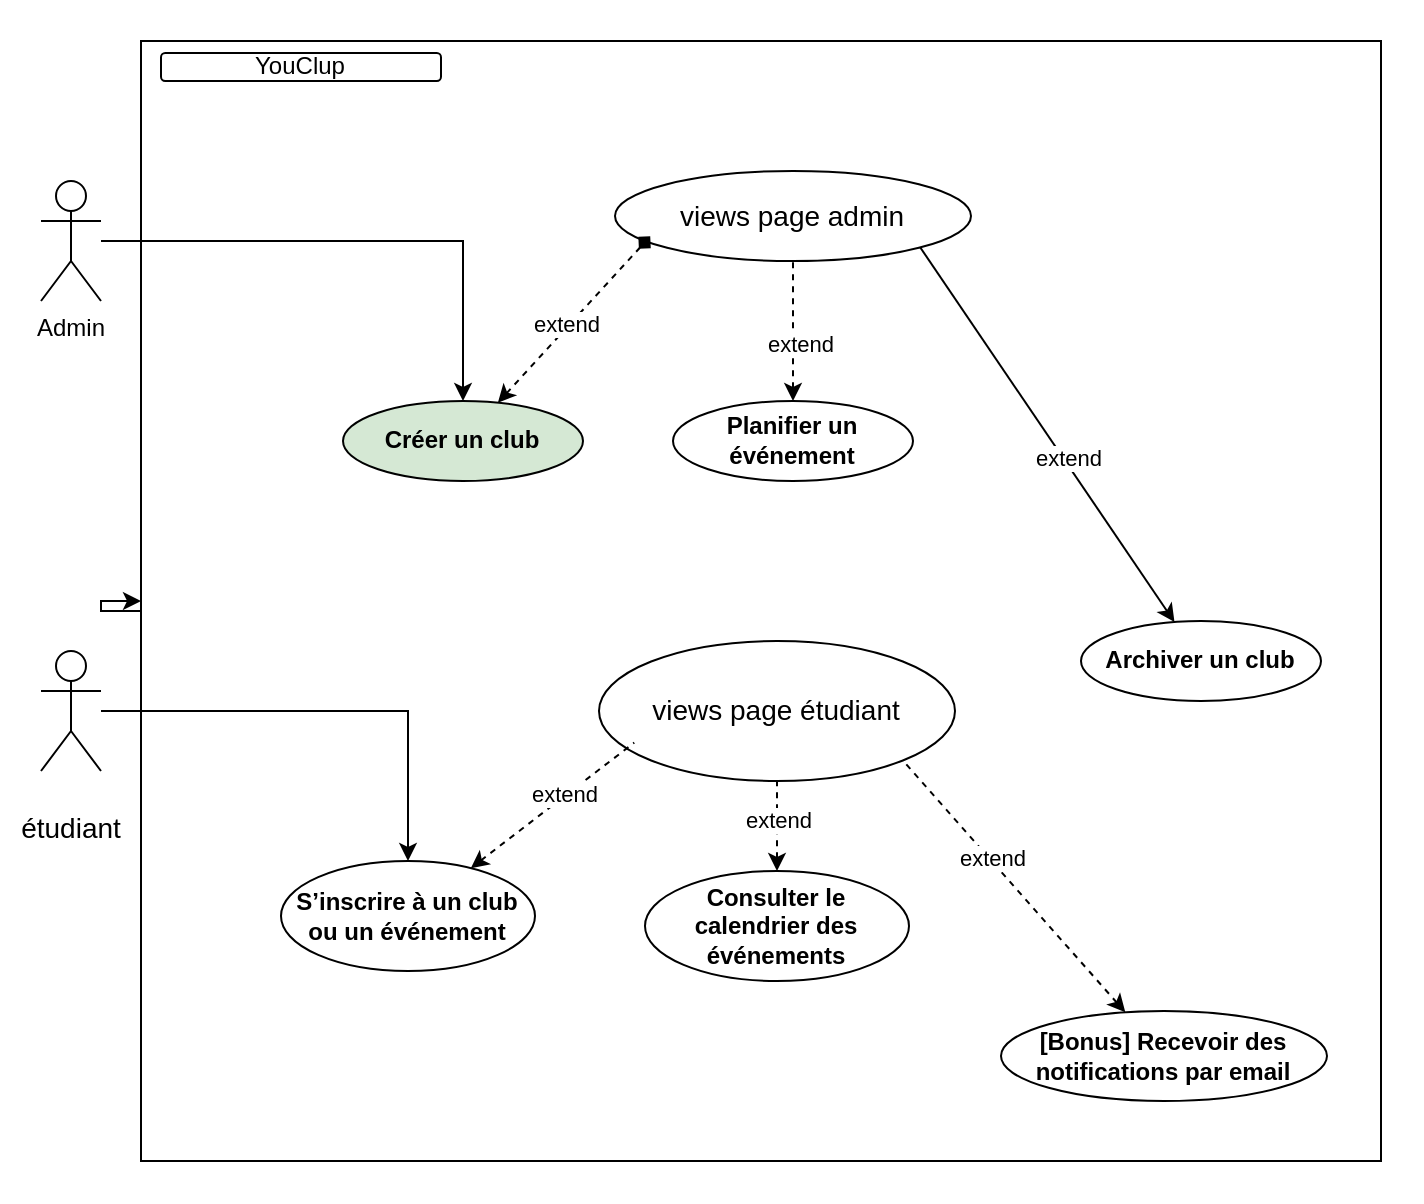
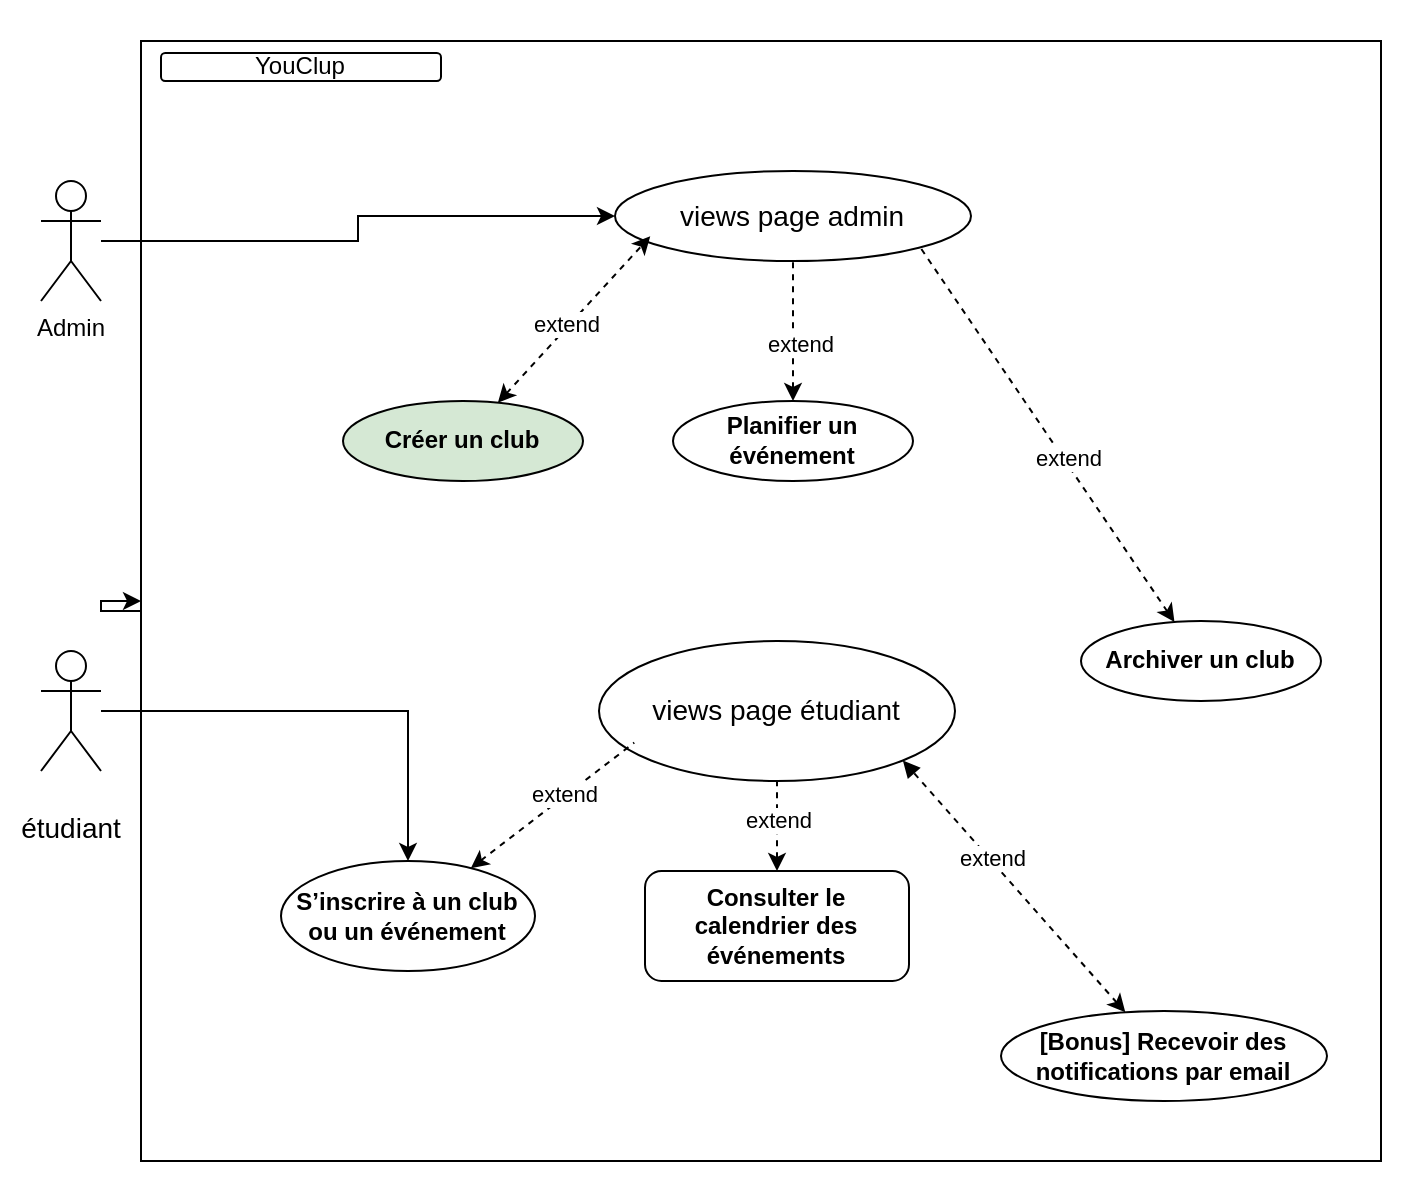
edge "views page admin" -- "Créer un club": arrowhead diamond -> classic
edge "Admin" -> "Créer un club": now "Admin" -> "views page admin"
edge "views page admin" -> "Archiver un club": style solid -> dashed
edge "views page étudiant" -> "[Bonus] Recevoir des notifications par email": arrowhead none -> block
node "Consulter le calendrier des événements": shape ellipse -> rounded rectangle
